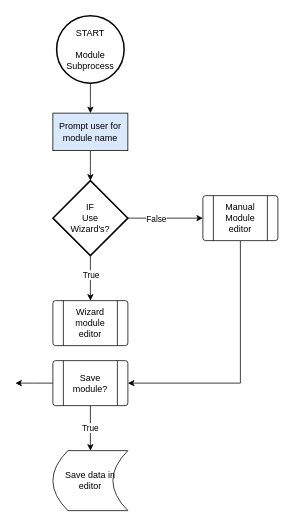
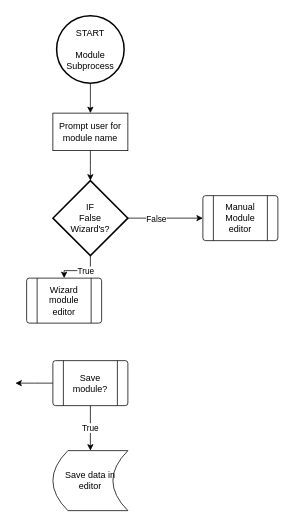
node "Prompt user for module name": fillcolor #dae8fc -> #ffffff
node "IF Use Wizard's?": label "IF Use Wizard's?" -> "IF False Wizard's?"
edge "Manual Module editor" -> "Save module?": removed
node "Wizard module editor": moved (90, 323) -> (64, 300)
